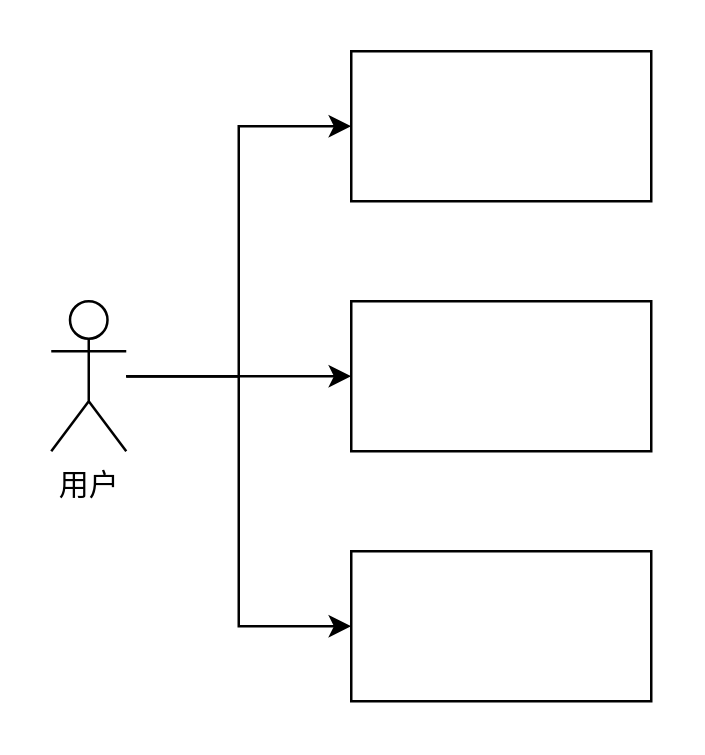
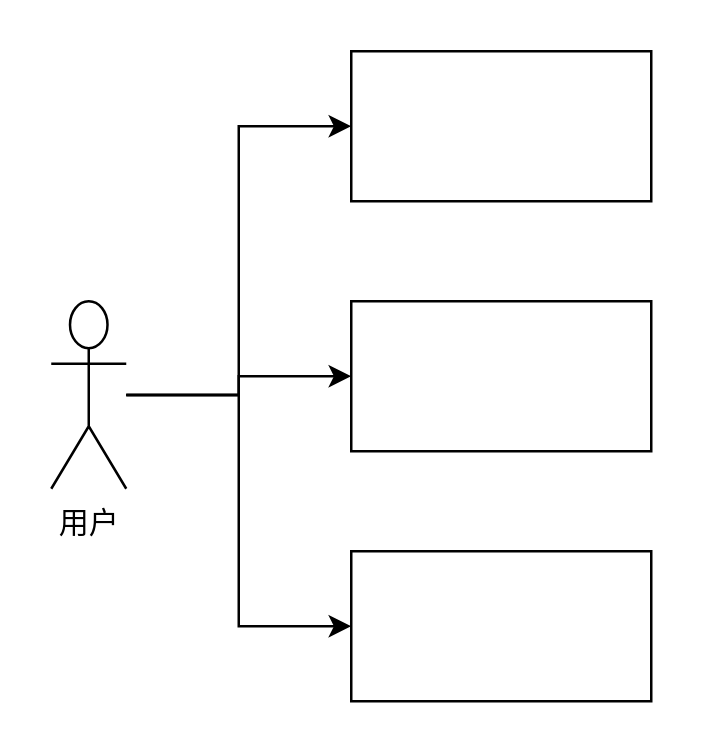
node "用户": size 75x150 -> 75x188
